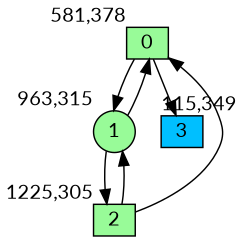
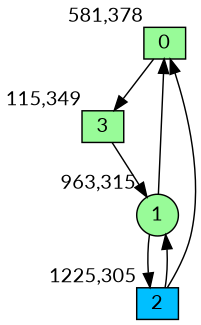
edge "0 581,378" -> "1 963,315": now "3 115,349" -> "1 963,315"
node "3 115,349": fillcolor deepskyblue -> palegreen
node "2 1225,305": fillcolor palegreen -> deepskyblue
